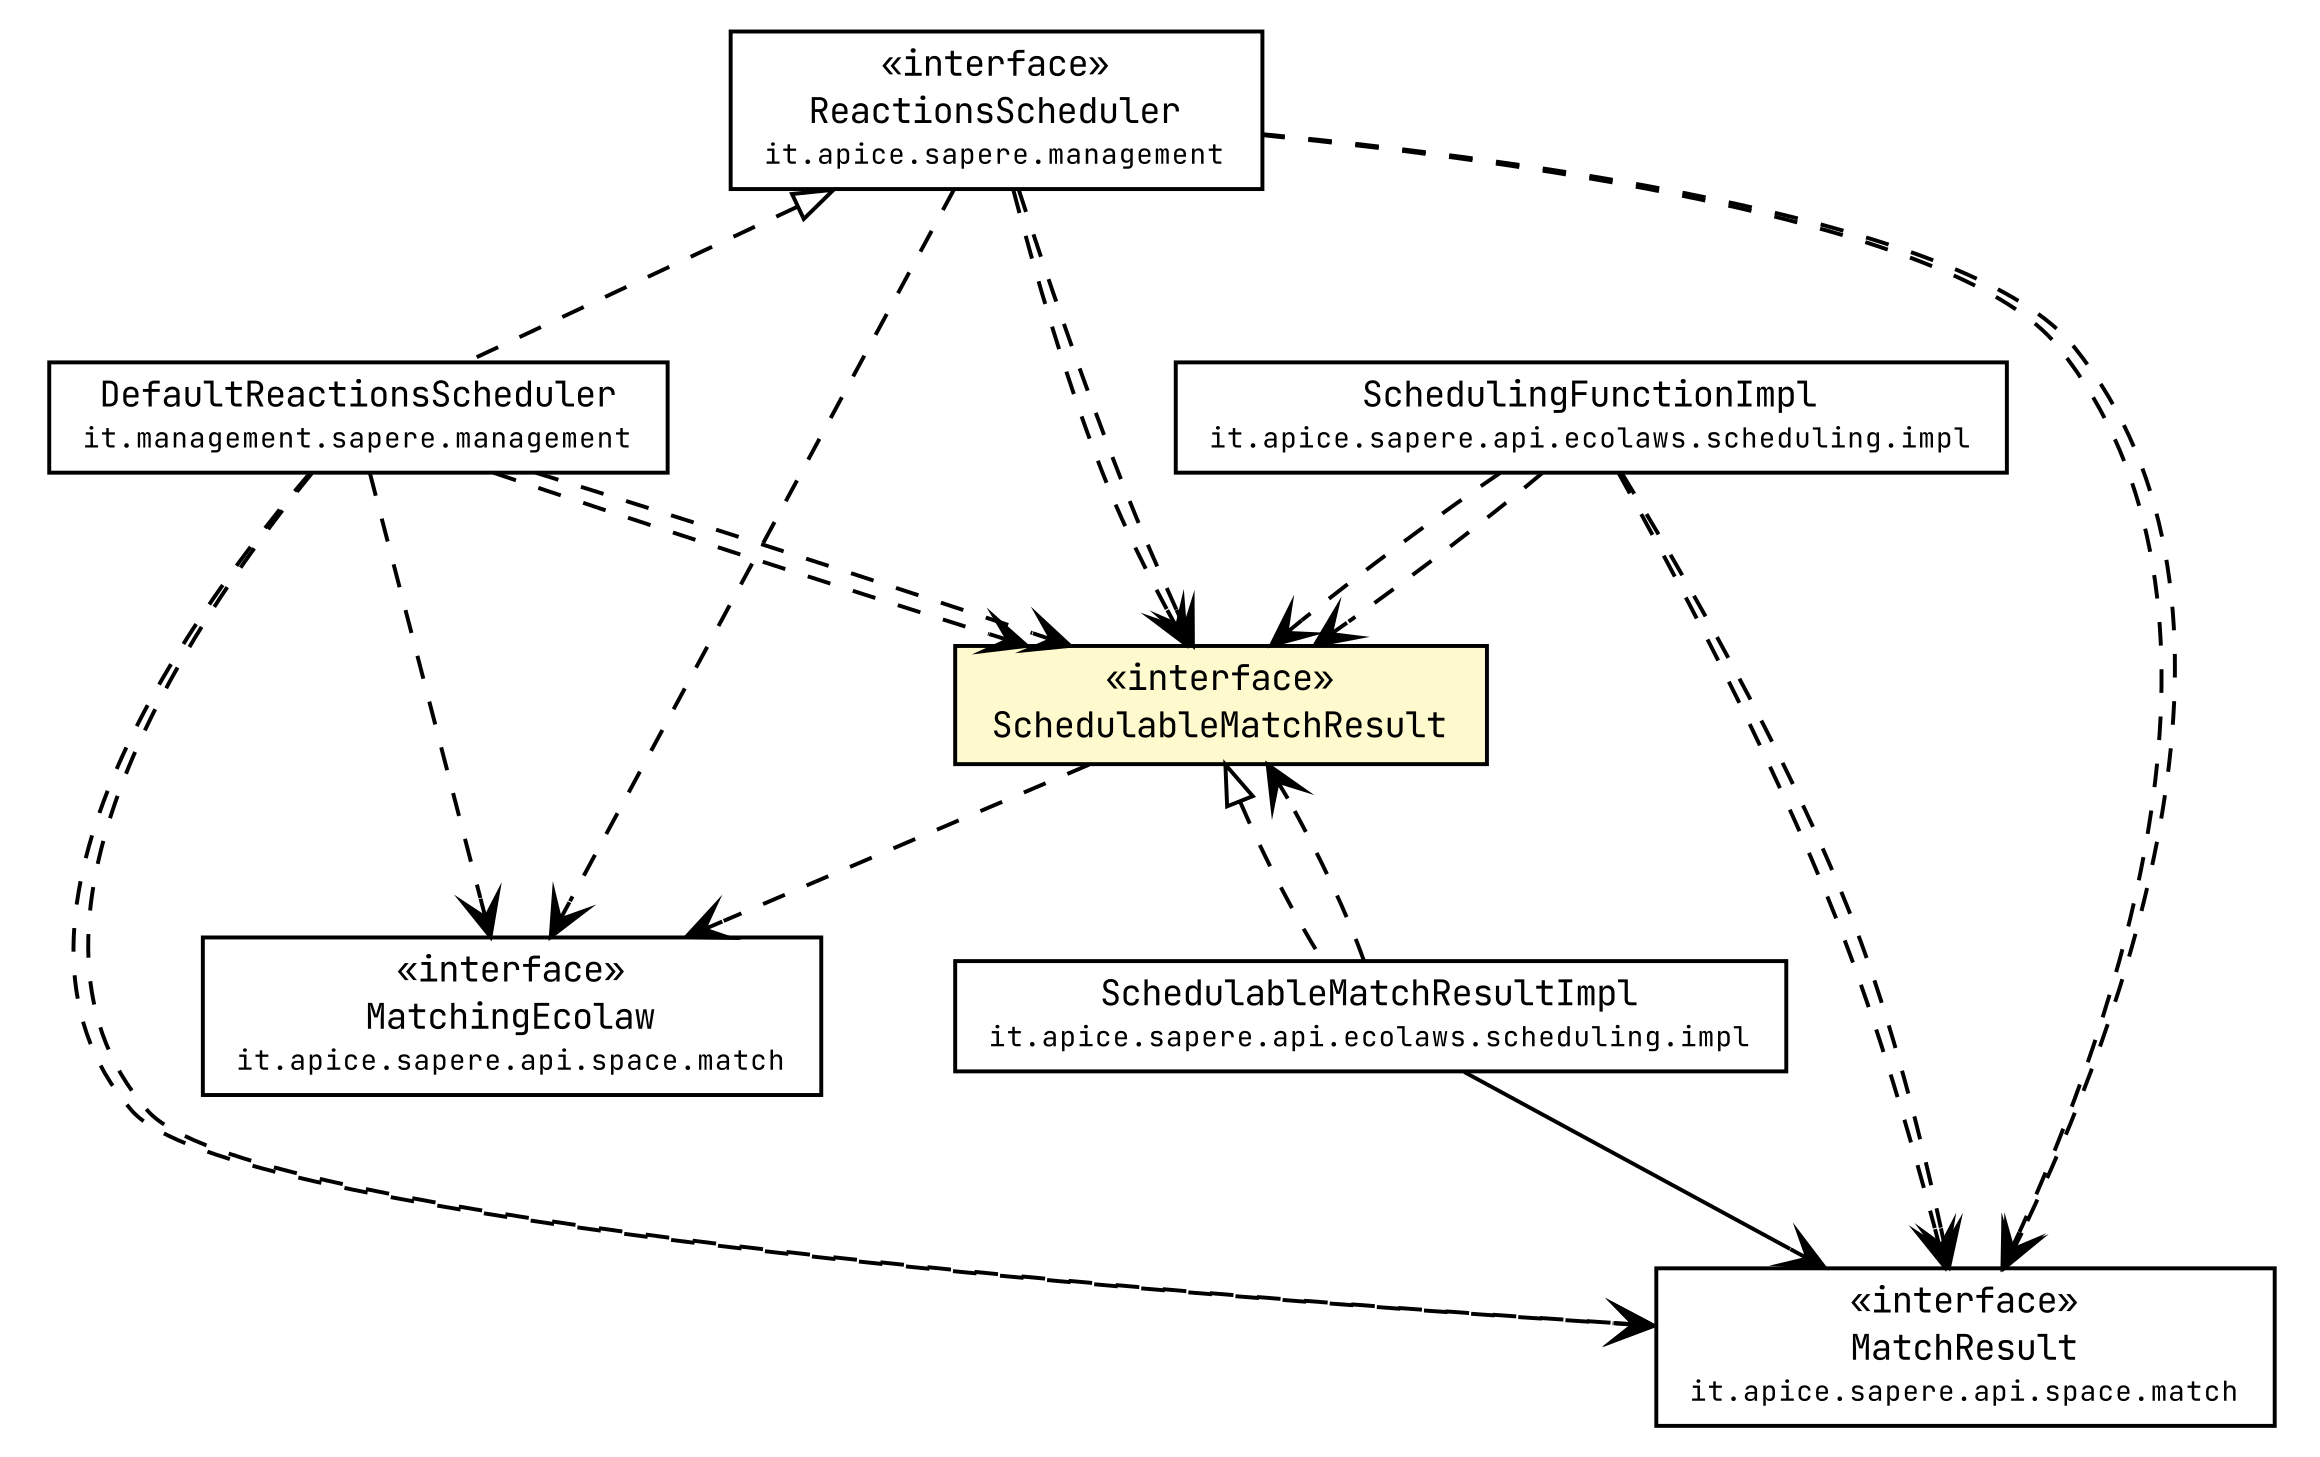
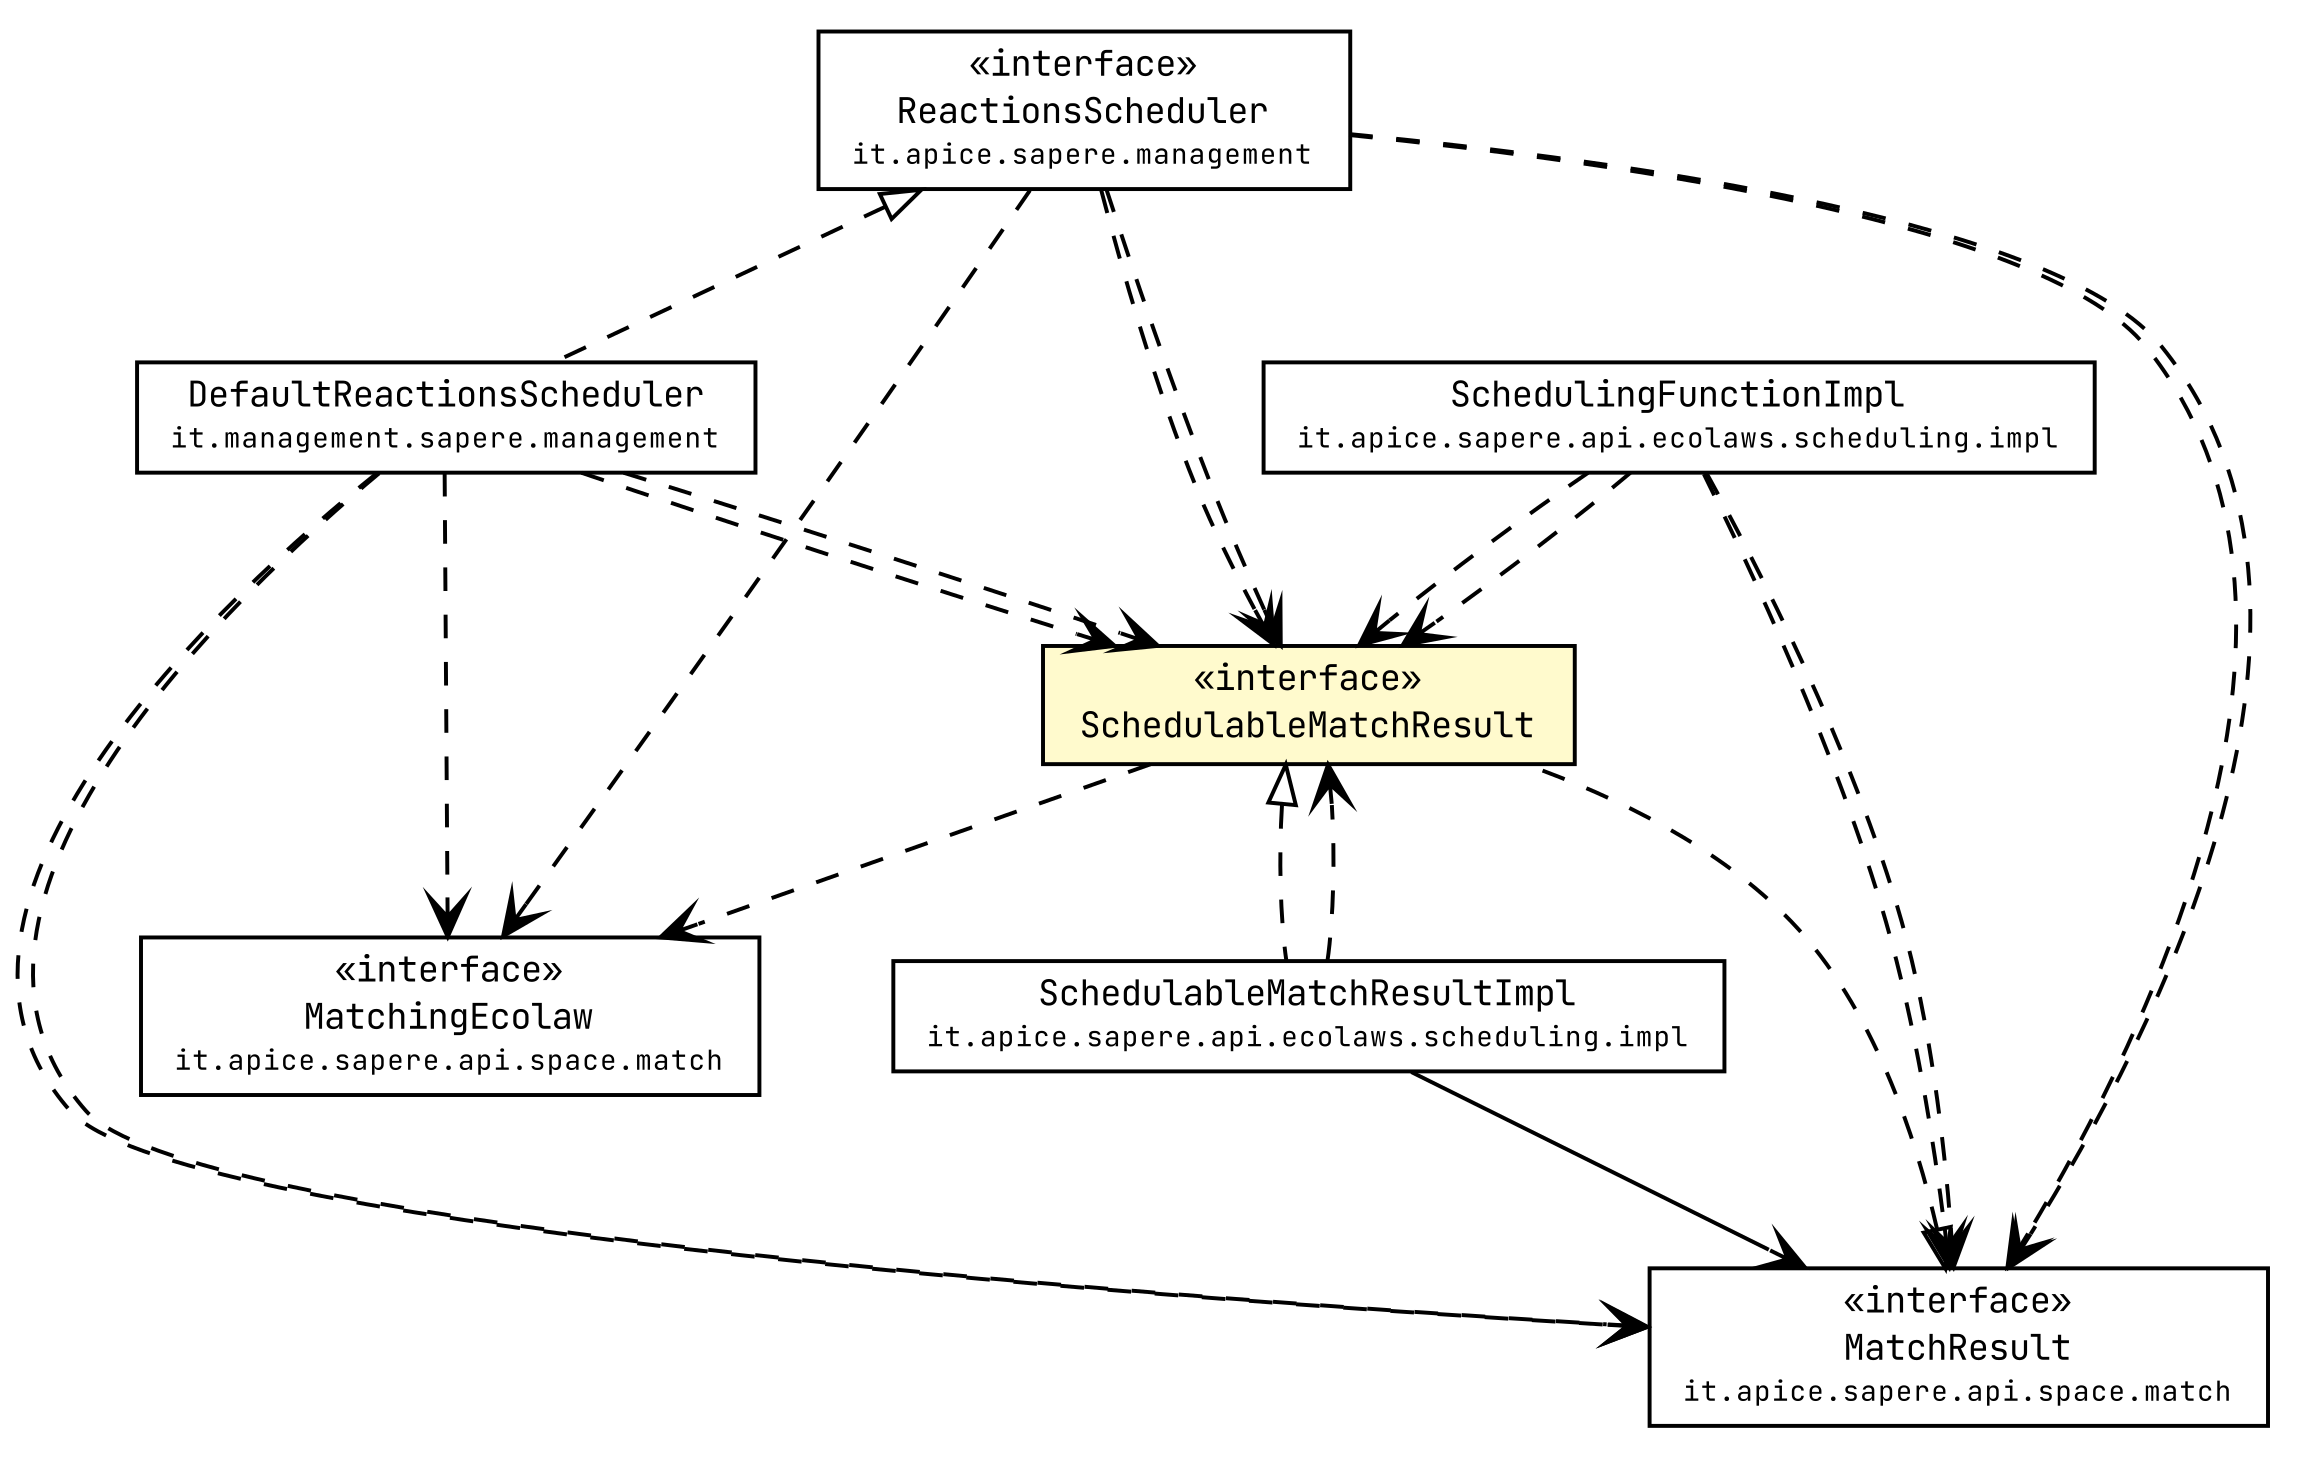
edge "SchedulableMatchResult" -> "MatchResult": added
